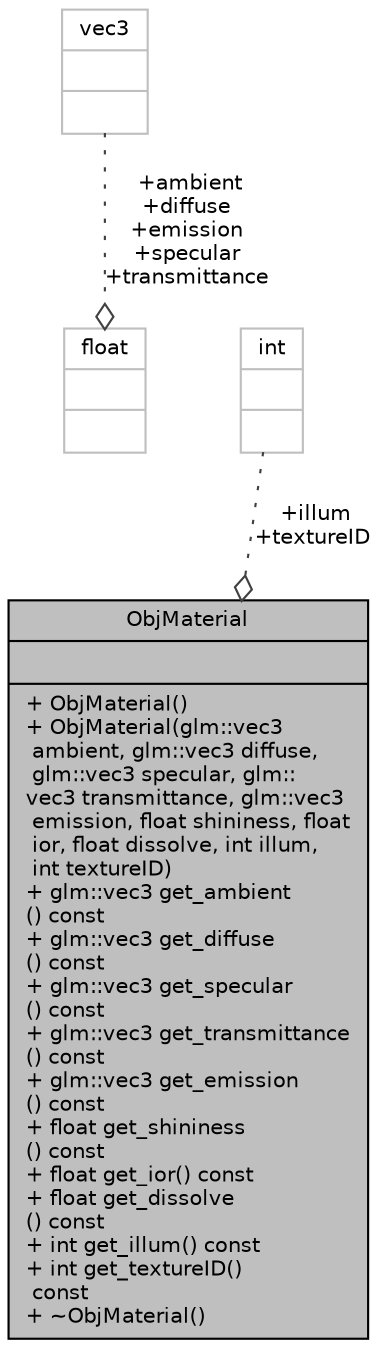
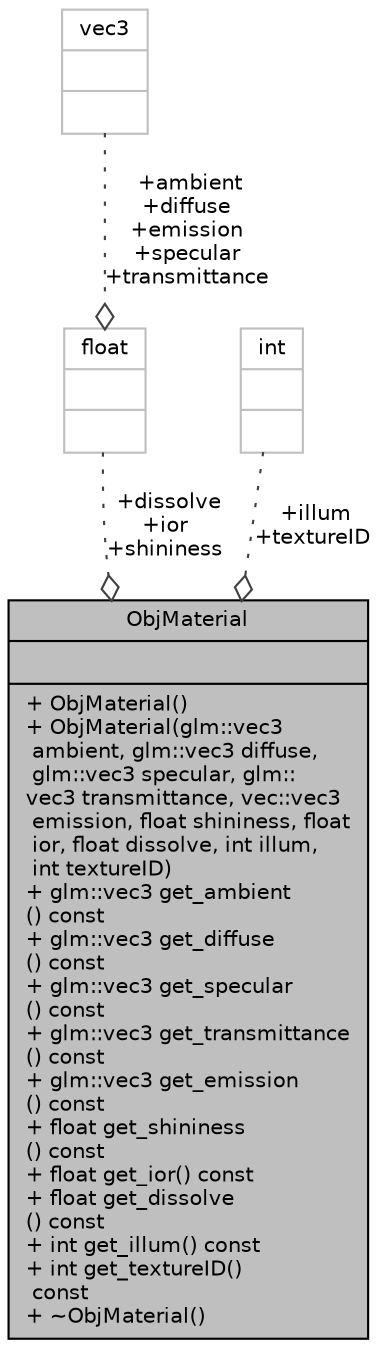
edge "float" -> "ObjMaterial": added, label "+dissolve +ior +shininess"
node "ObjMaterial": text "vec3 transmittance, glm::vec3" -> "vec3 transmittance, vec::vec3"
